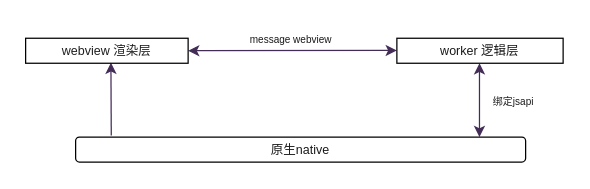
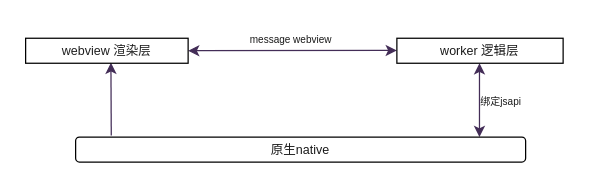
node "绑定jsapi": moved (513, 101) -> (501, 101)
